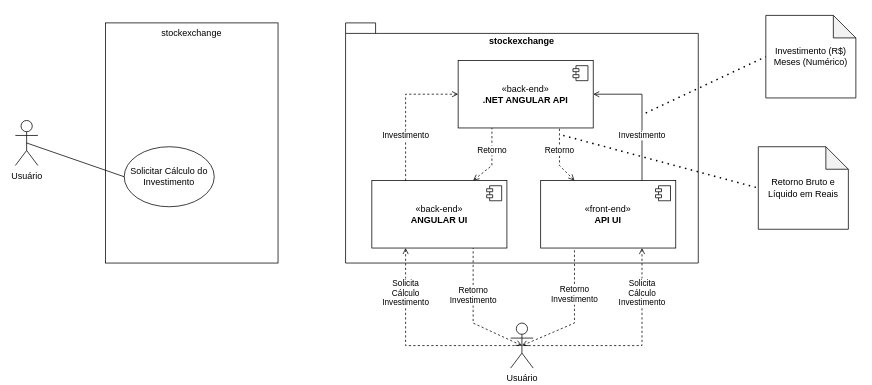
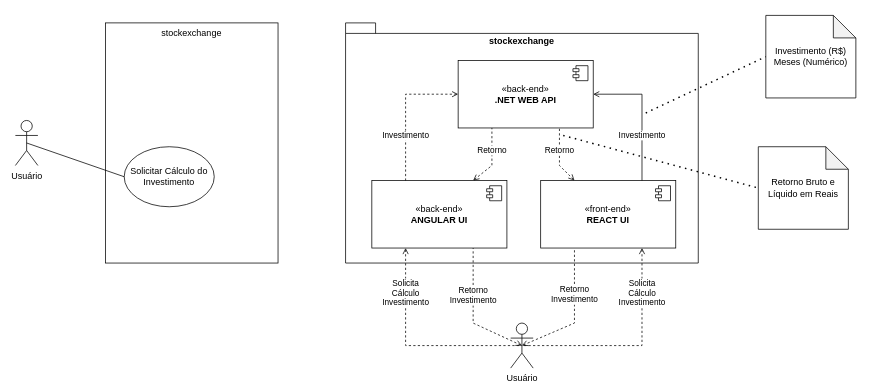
node "«back-end» .NET ANGULAR API": label "«back-end» .NET ANGULAR API" -> "«back-end» .NET WEB API"
node "«front-end» API UI": label "«front-end» API UI" -> "«front-end» REACT UI"
